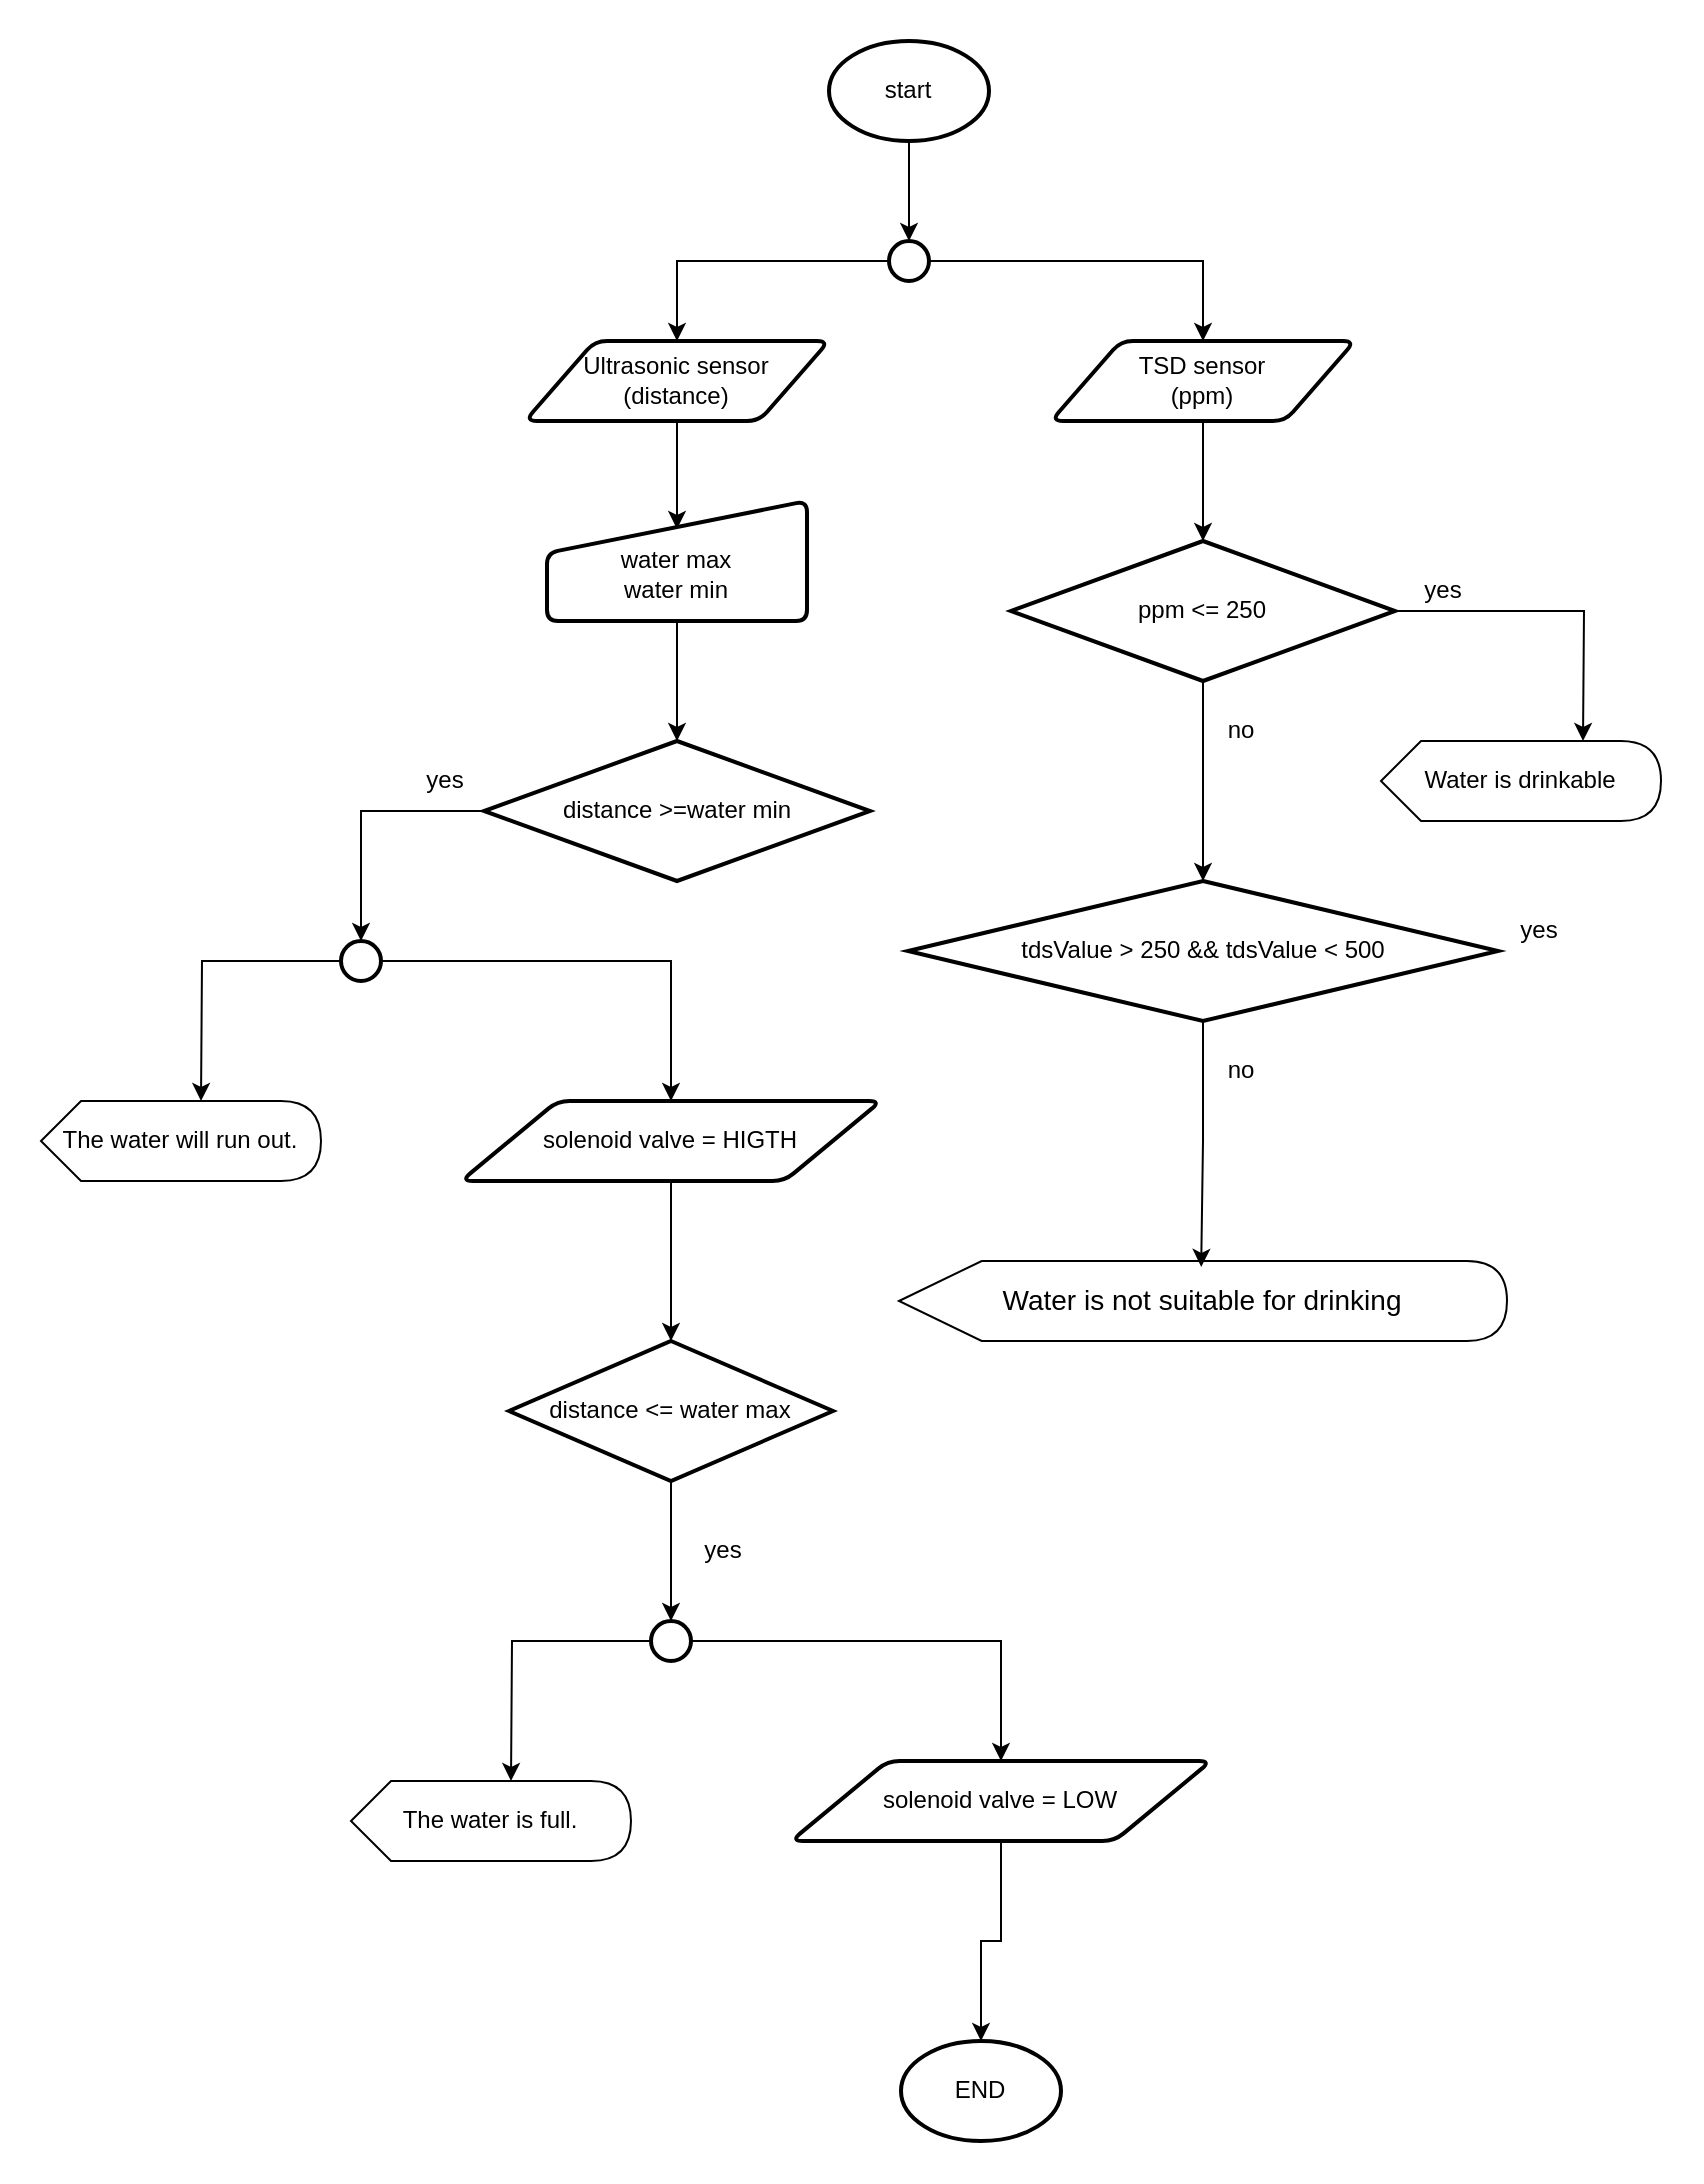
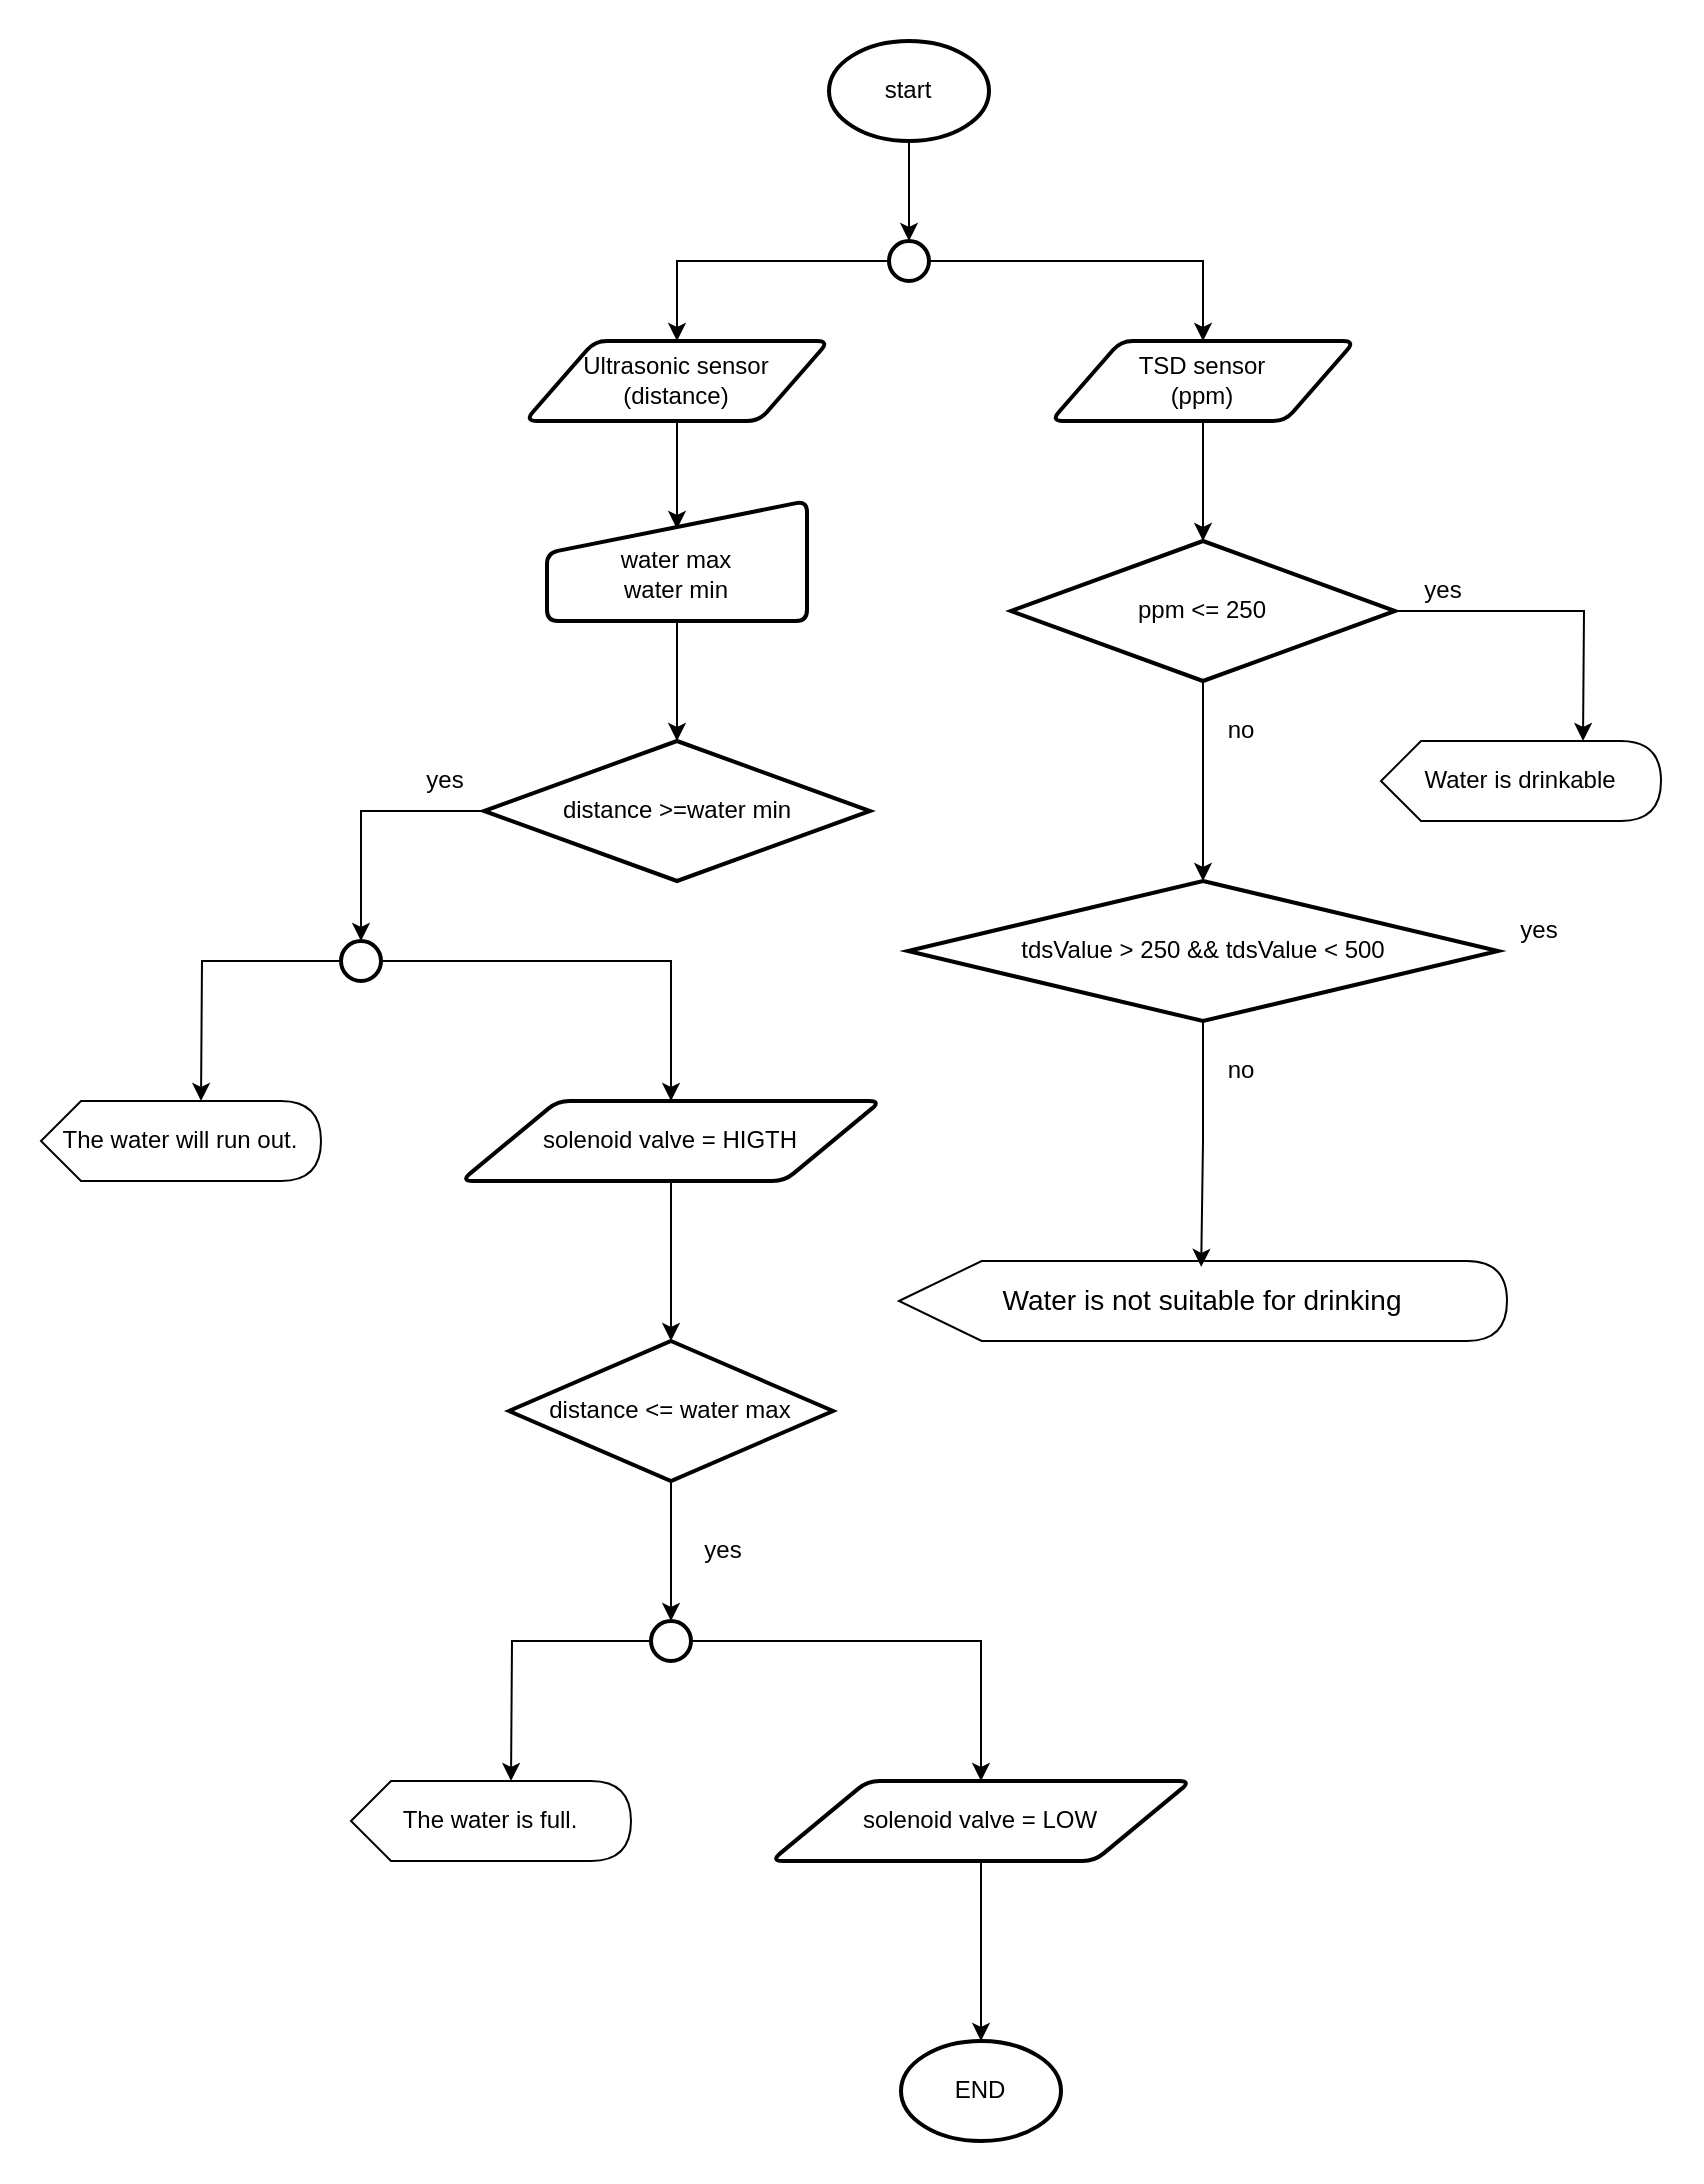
node "solenoid valve = LOW": moved (1001, 1801) -> (981, 1821)
